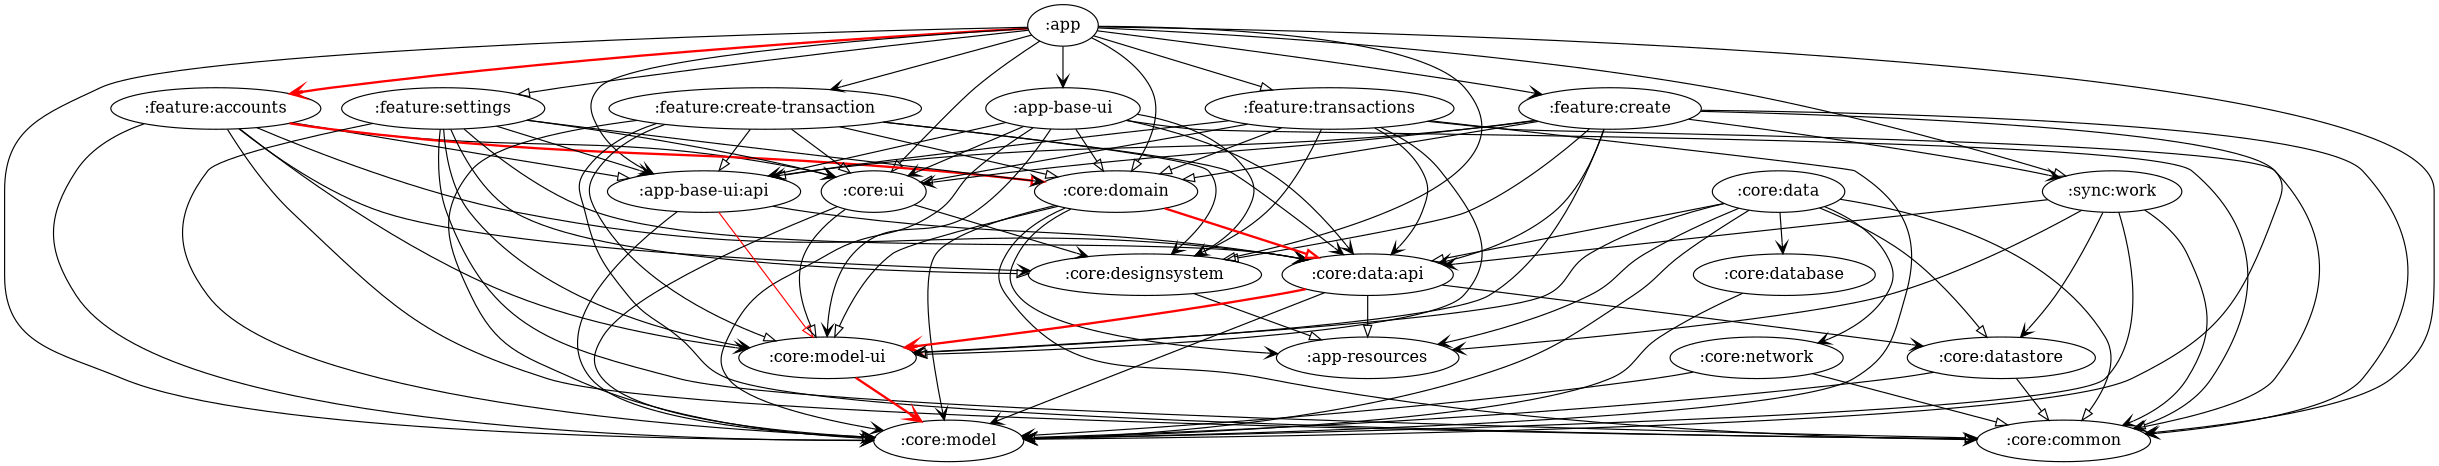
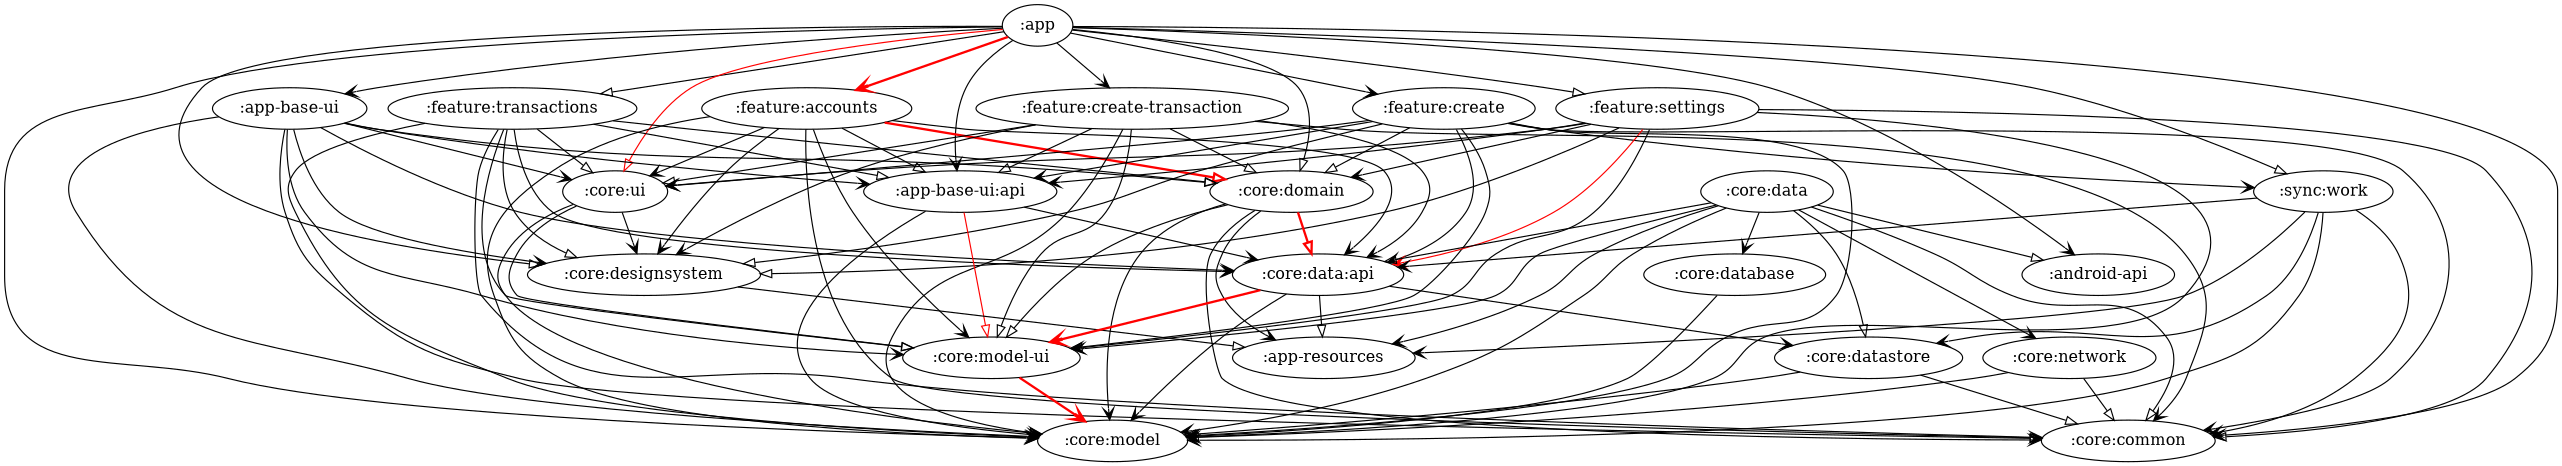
edge ":app" -> ":core:ui": color black -> red
edge ":feature:settings" -> ":core:data:api": color black -> red
node ":android-api": added
